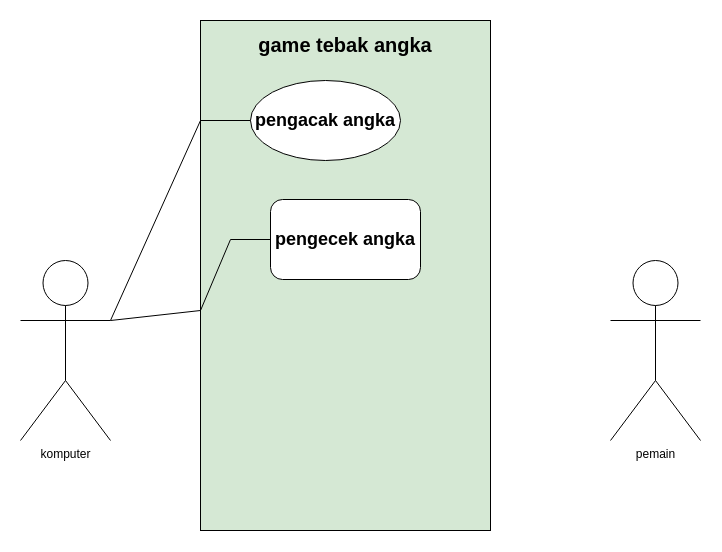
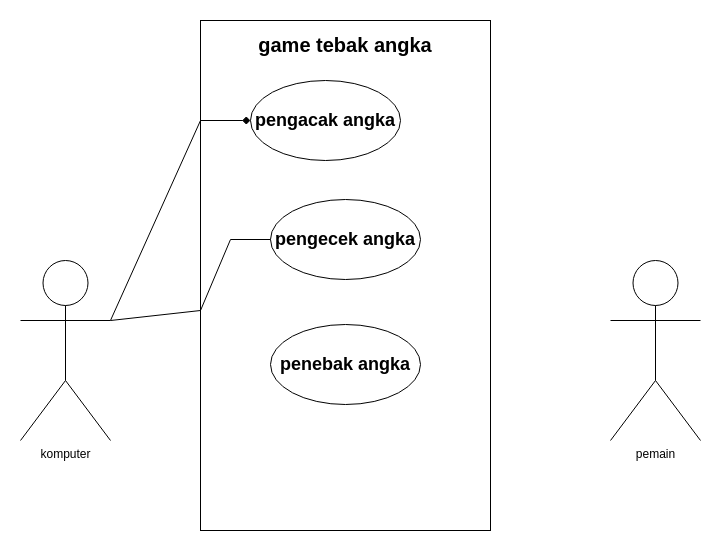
node "game tebak angka": fillcolor #d5e8d4 -> #ffffff
edge "pengacak angka" -- "komputer": arrowhead none -> diamond
node "pengecek angka": shape rounded rectangle -> ellipse
node "penebak angka": added
